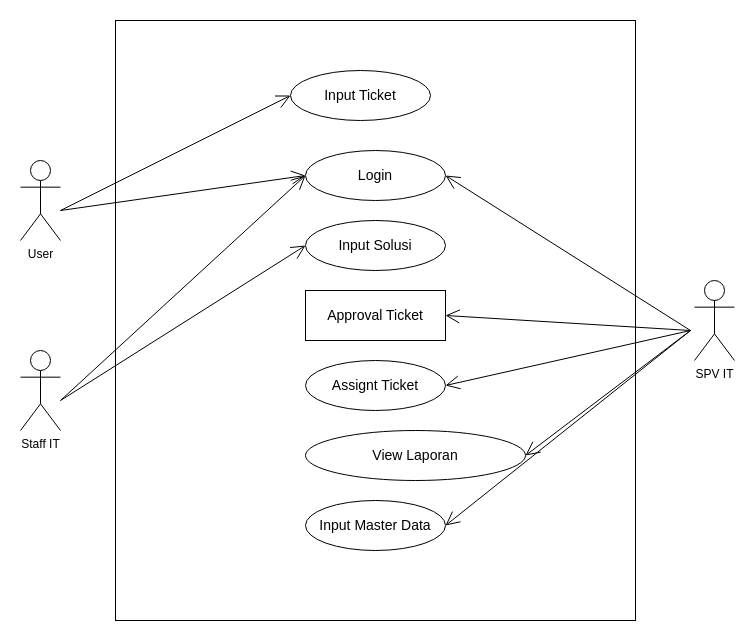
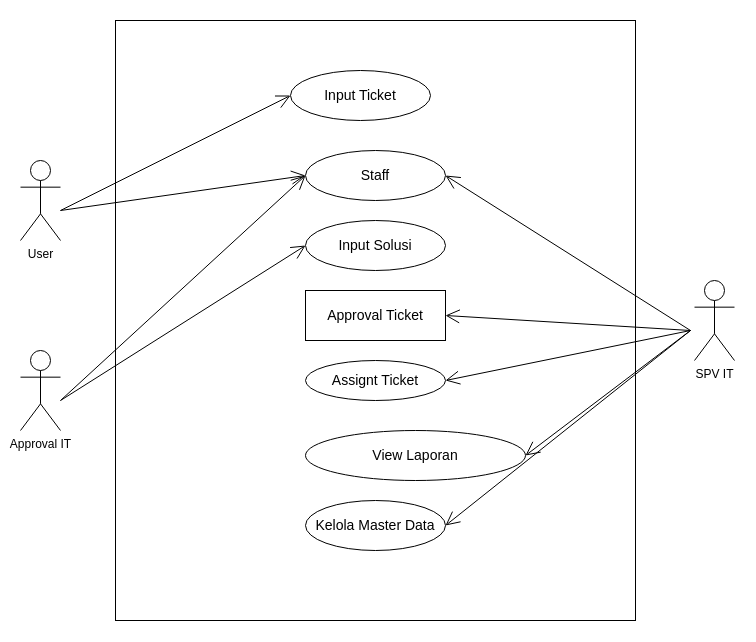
node "Login": label "Login" -> "Staff"
node "Assignt Ticket": size 140x50 -> 140x40
node "Staff IT": label "Staff IT" -> "Approval IT"
node "Input Master Data": label "Input Master Data" -> "Kelola Master Data"
